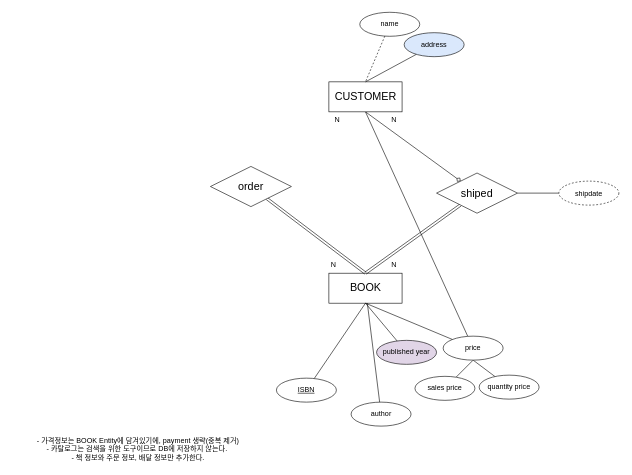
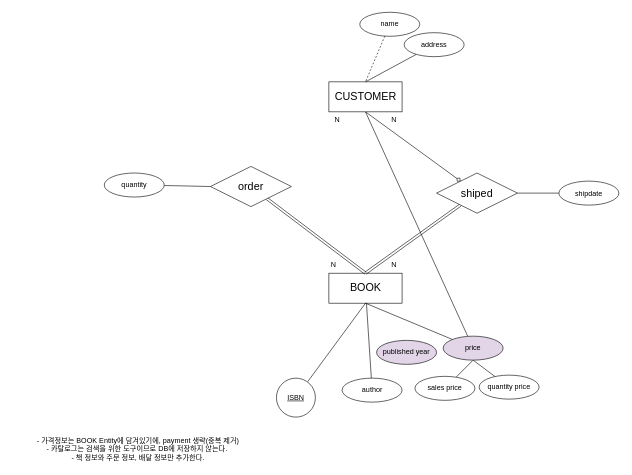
node "address": fillcolor #dae8fc -> #ffffff
node "quantity": added
edge "quantity" -- "order": added
node "shipdate": style dashed -> solid
edge "BOOK" -- "published year": removed
node "price": fillcolor #ffffff -> #e1d5e7
node "ISBN": size 60x24 -> 39x39
node "author": moved (381, 414) -> (372, 390)
